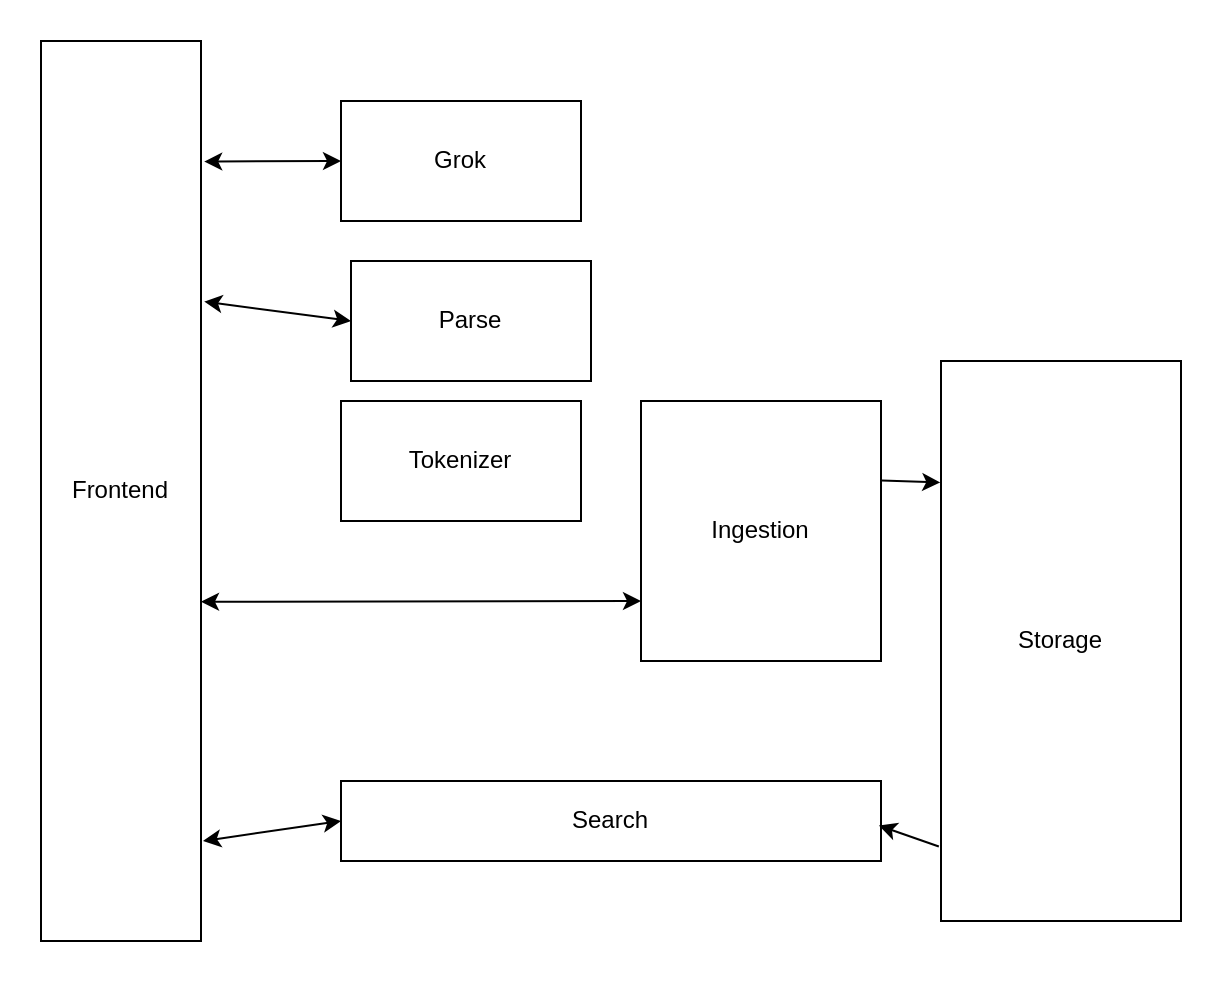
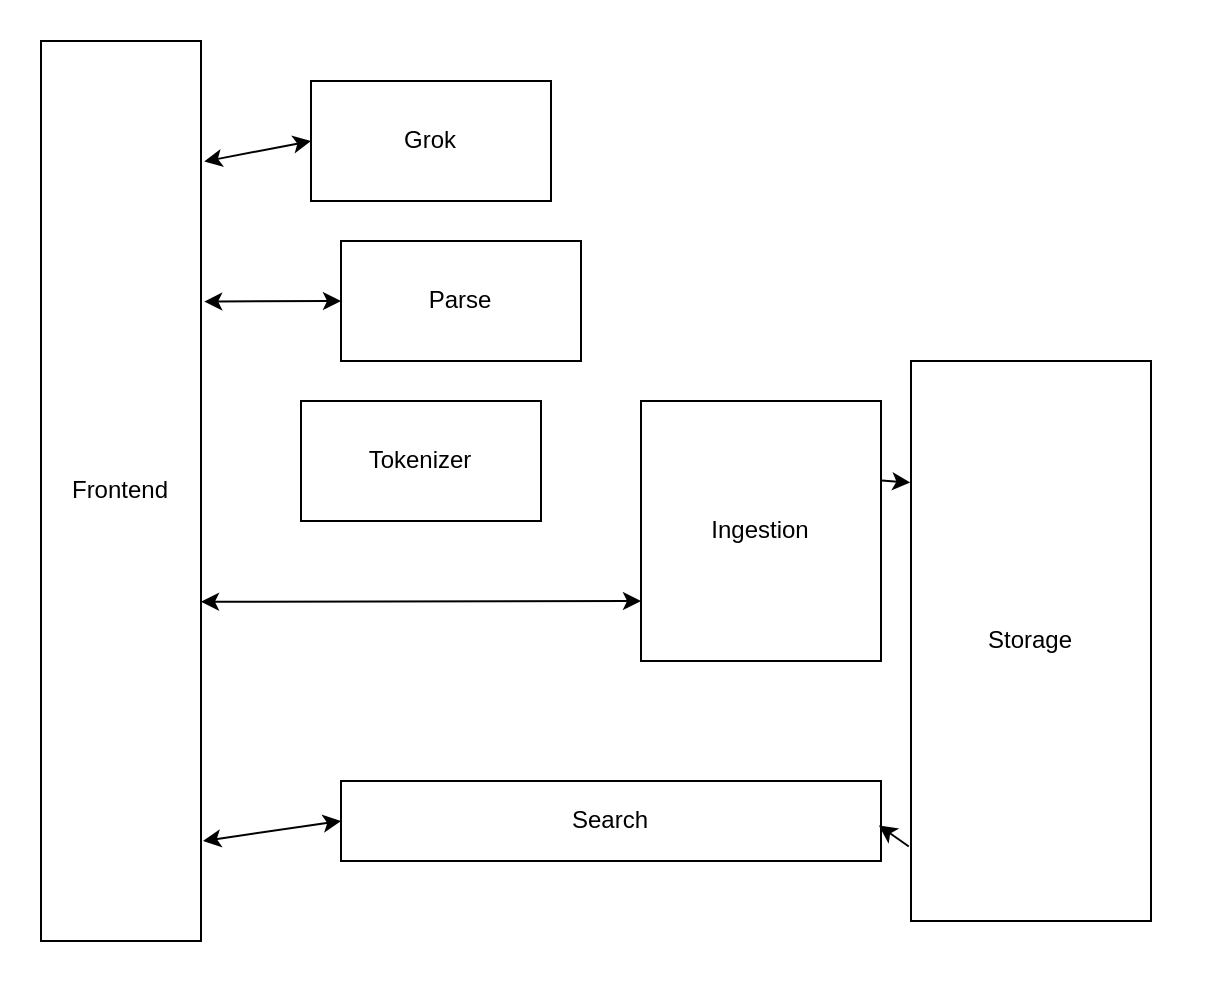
node "Grok": moved (461, 161) -> (431, 141)
node "Parse": moved (471, 321) -> (461, 301)
node "Tokenizer": moved (461, 461) -> (421, 461)
node "Storage": moved (1061, 641) -> (1031, 641)
